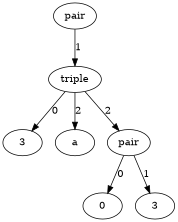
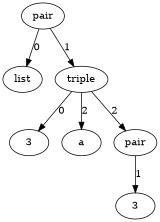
node "list": added
node "0": removed
